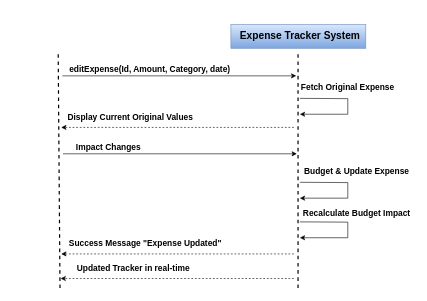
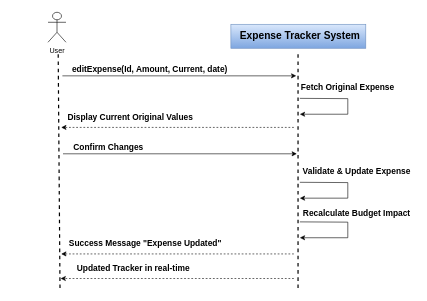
node "User": added
node "editExpense(Id, Amount, Category, date)": label "editExpense(Id, Amount, Category, date)" -> "editExpense(Id, Amount, Current, date)"
node "Impact Changes": label "Impact Changes" -> "Confirm Changes"
node "Budget & Update Expense": label "Budget & Update Expense" -> "Validate & Update Expense"
